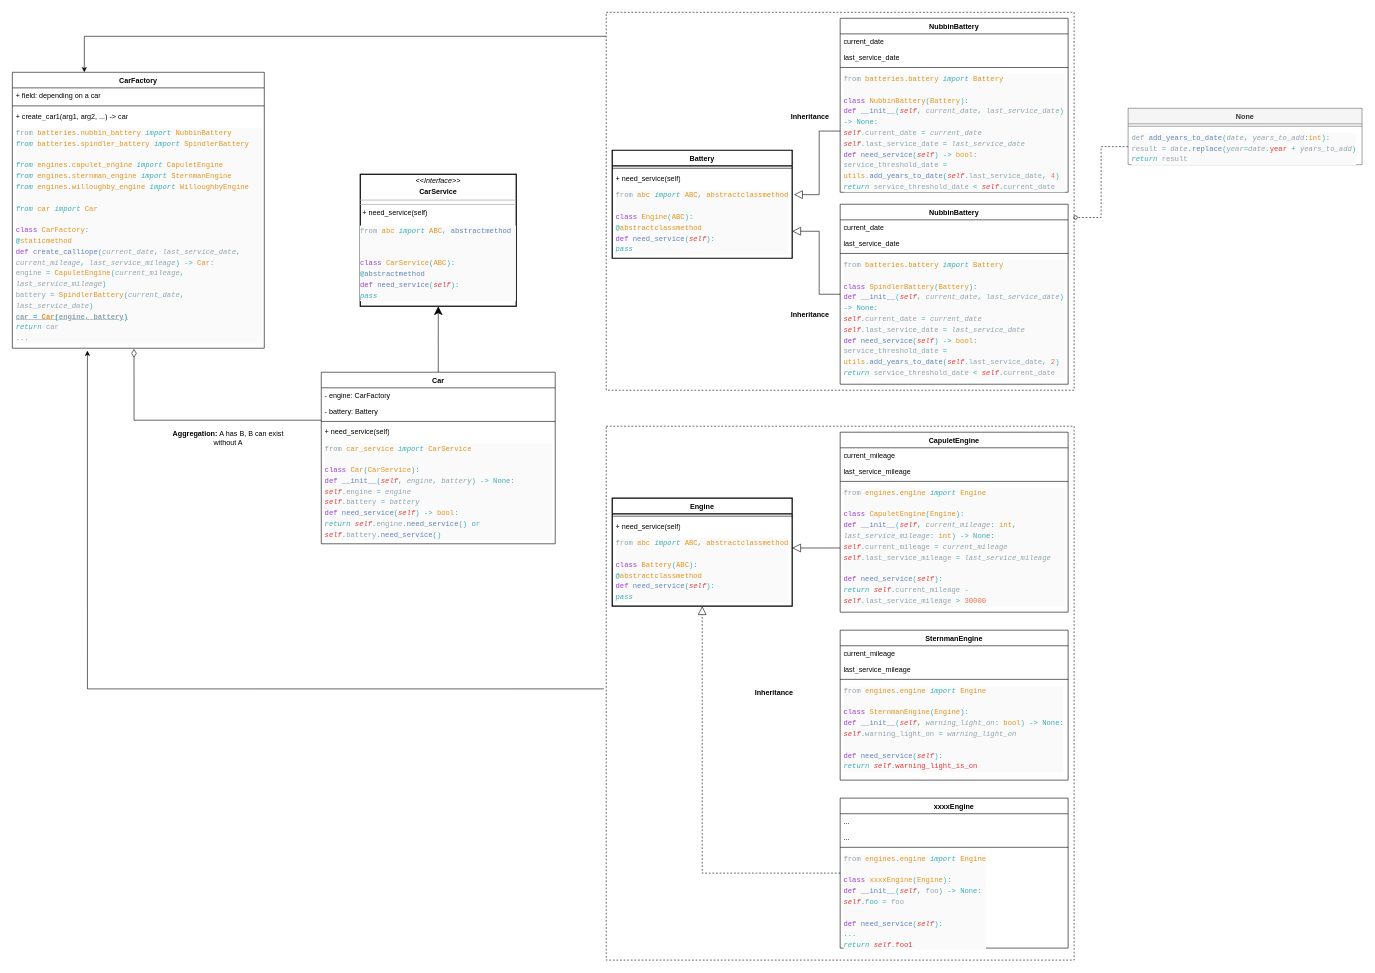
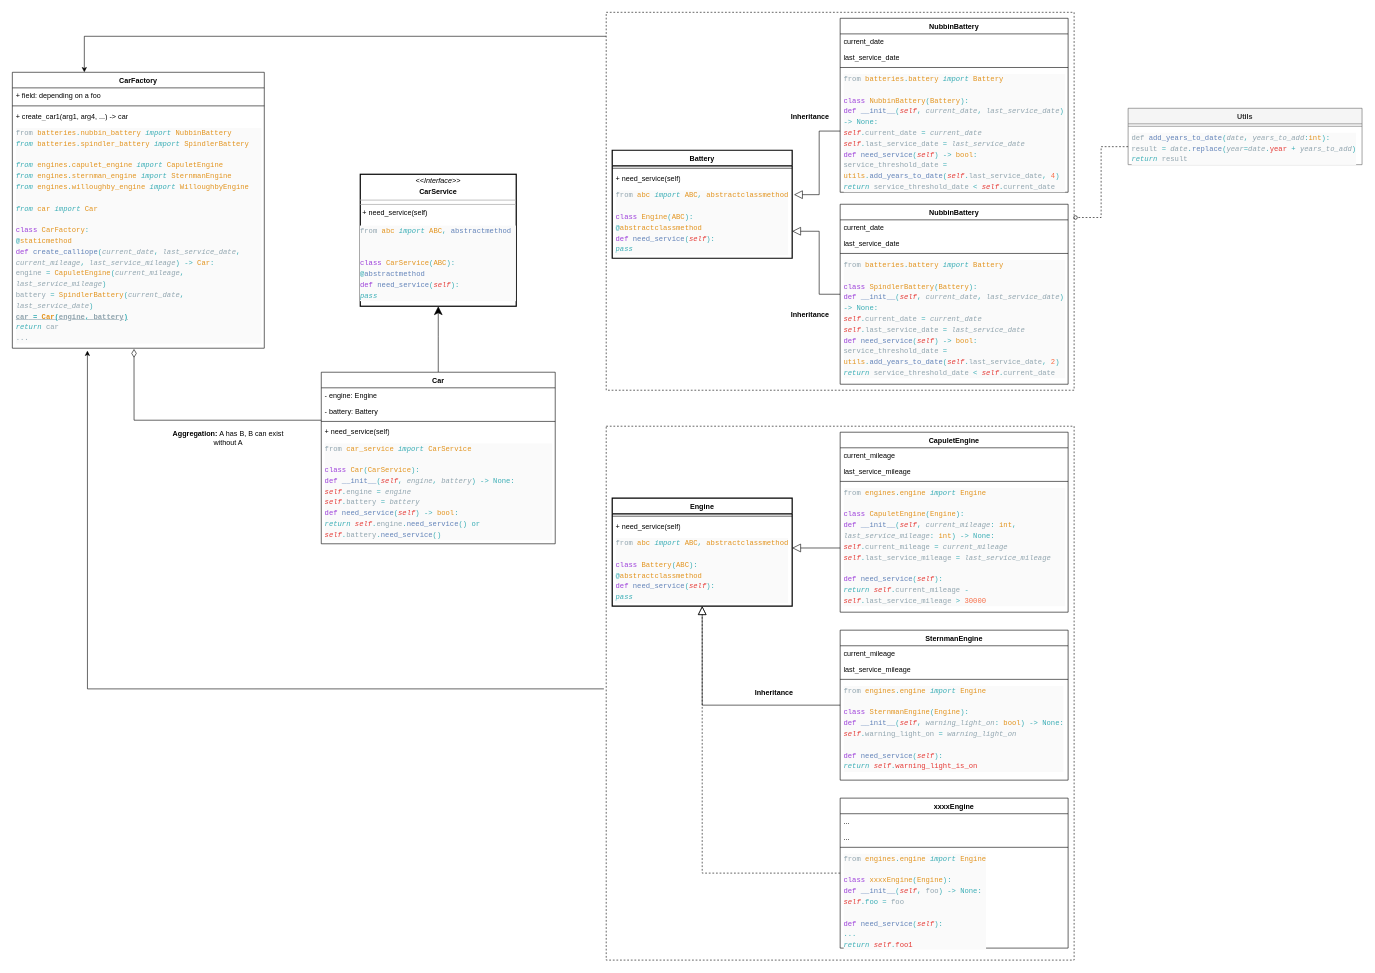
node "+ field: depending on a car": label "+ field: depending on a car" -> "+ field: depending on a foo"
node "+ create_car1(arg1, arg2, ...) -> car": label "+ create_car1(arg1, arg2, ...) -> car" -> "+ create_car1(arg1, arg4, ...) -> car"
node "None": label "None" -> "Utils"
node "- engine: CarFactory": label "- engine: CarFactory" -> "- engine: Engine"
edge "SternmanEngine" -> "Engine": added
